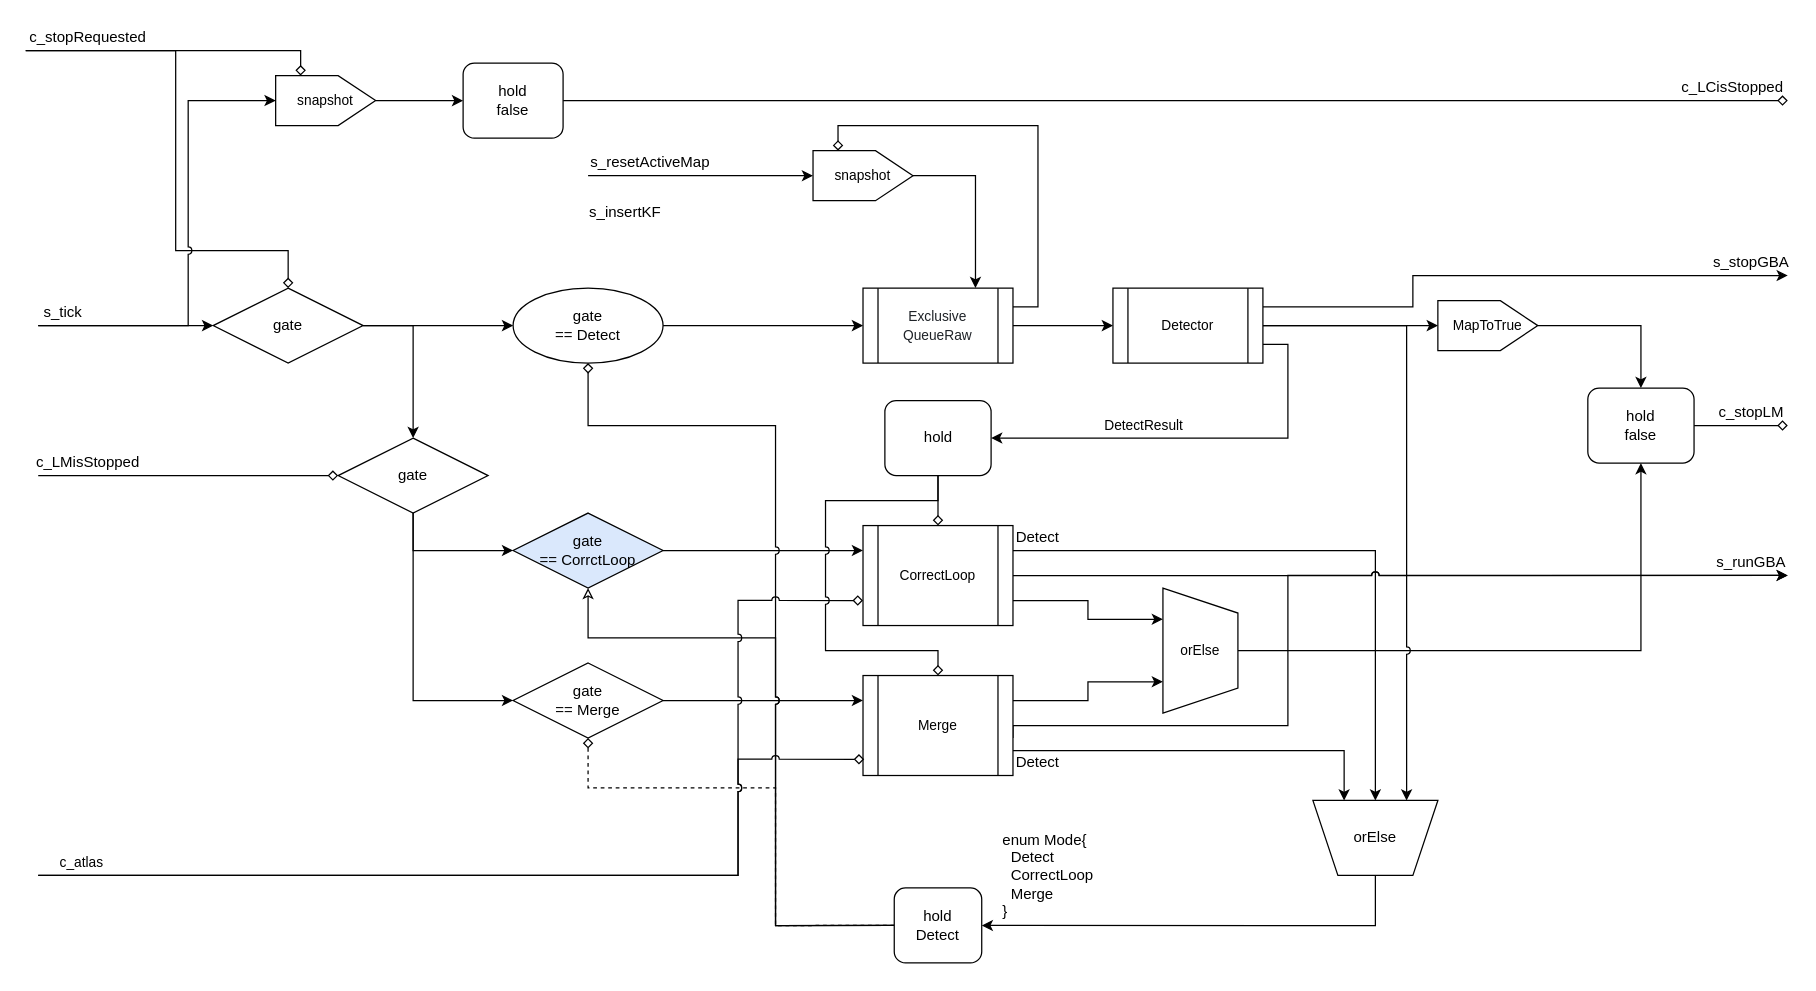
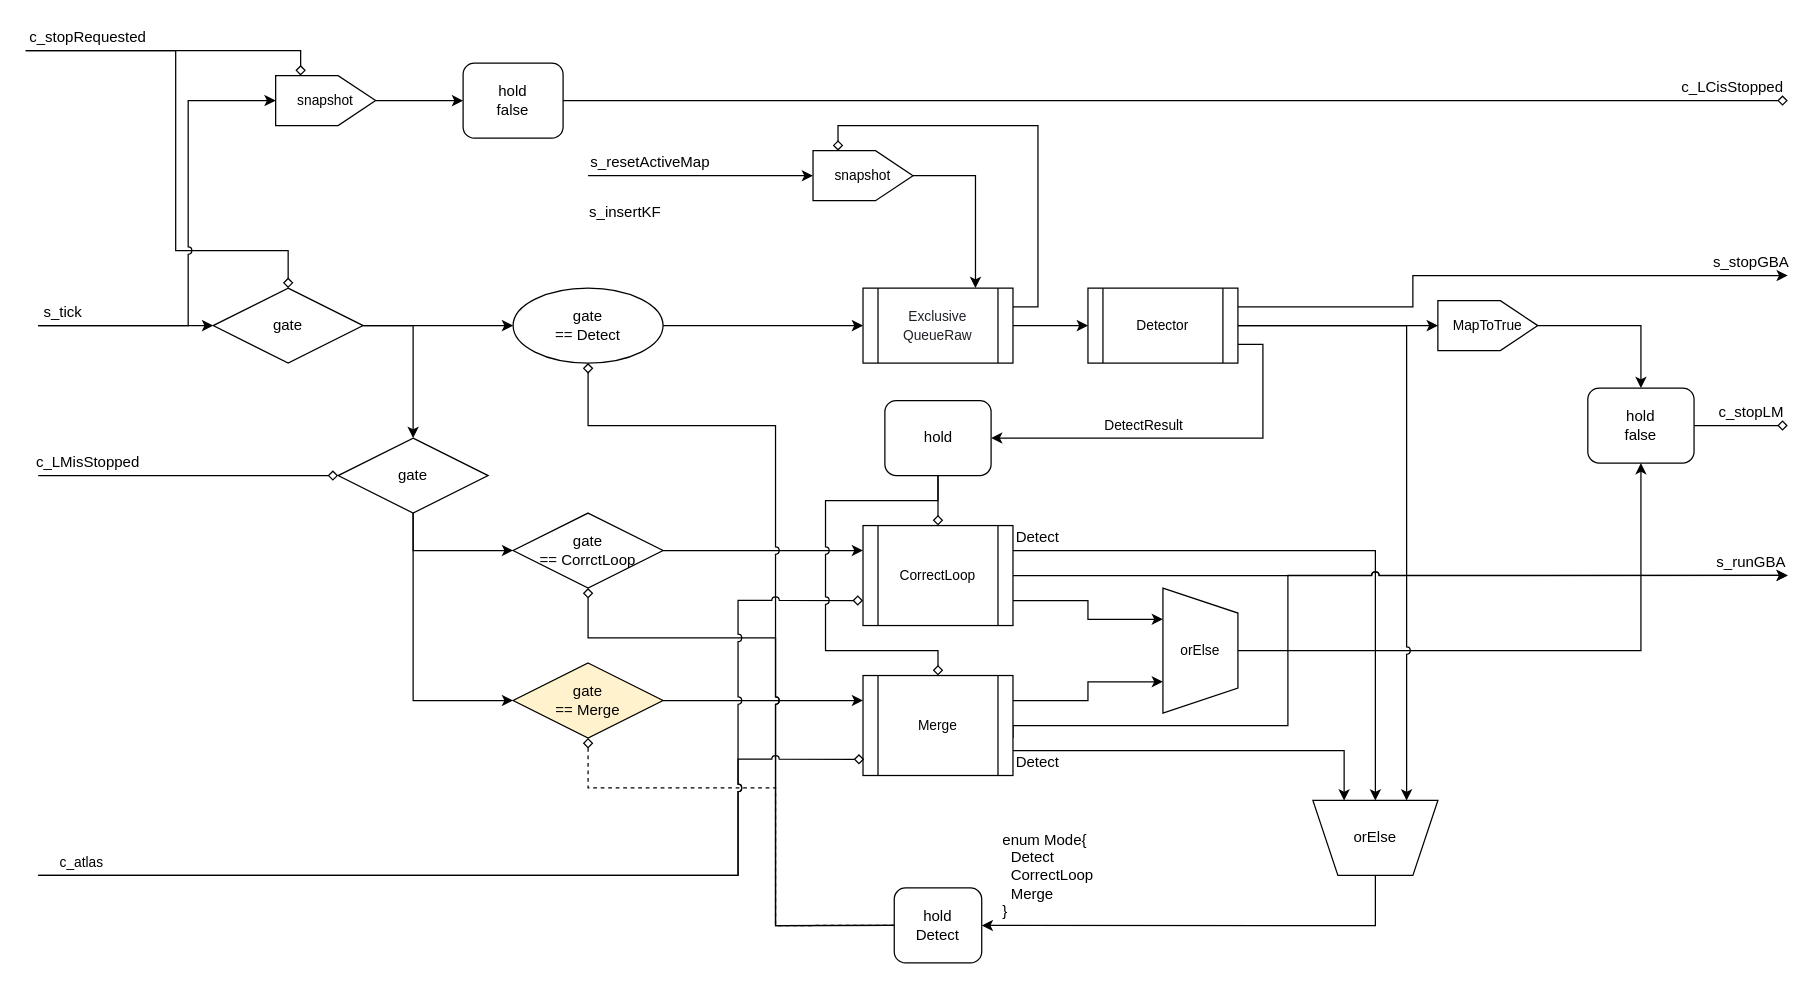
node "Detector": moved (1188, 326) -> (1163, 326)
node "gate == CorrctLoop": fillcolor #dae8fc -> #ffffff
edge "hold Detect" -> "gate == CorrctLoop": arrowhead classic -> diamond
node "gate == Merge": fillcolor #ffffff -> #fff2cc
